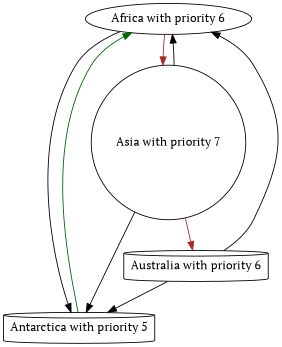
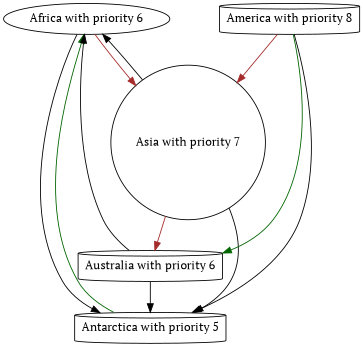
node "America with priority 8": added
